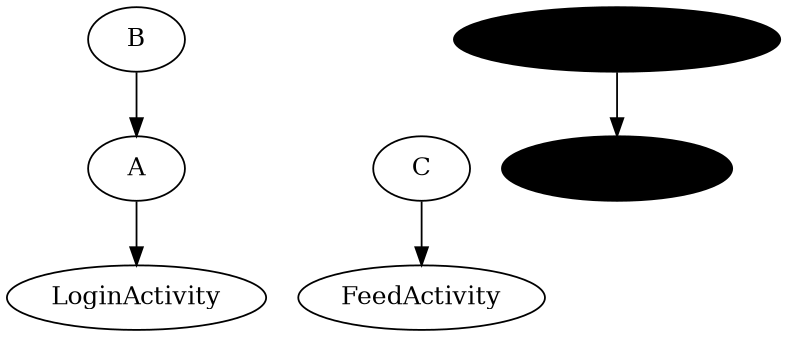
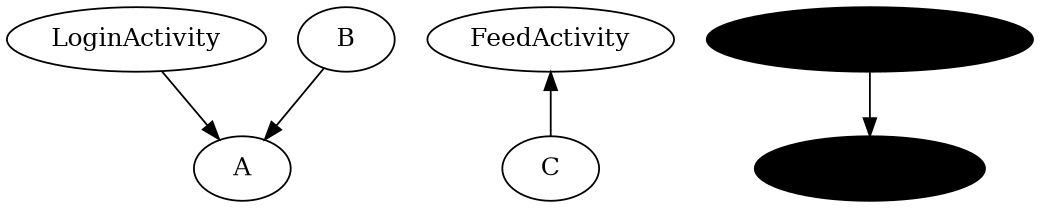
edge "A" -> "LoginActivity": reversed
